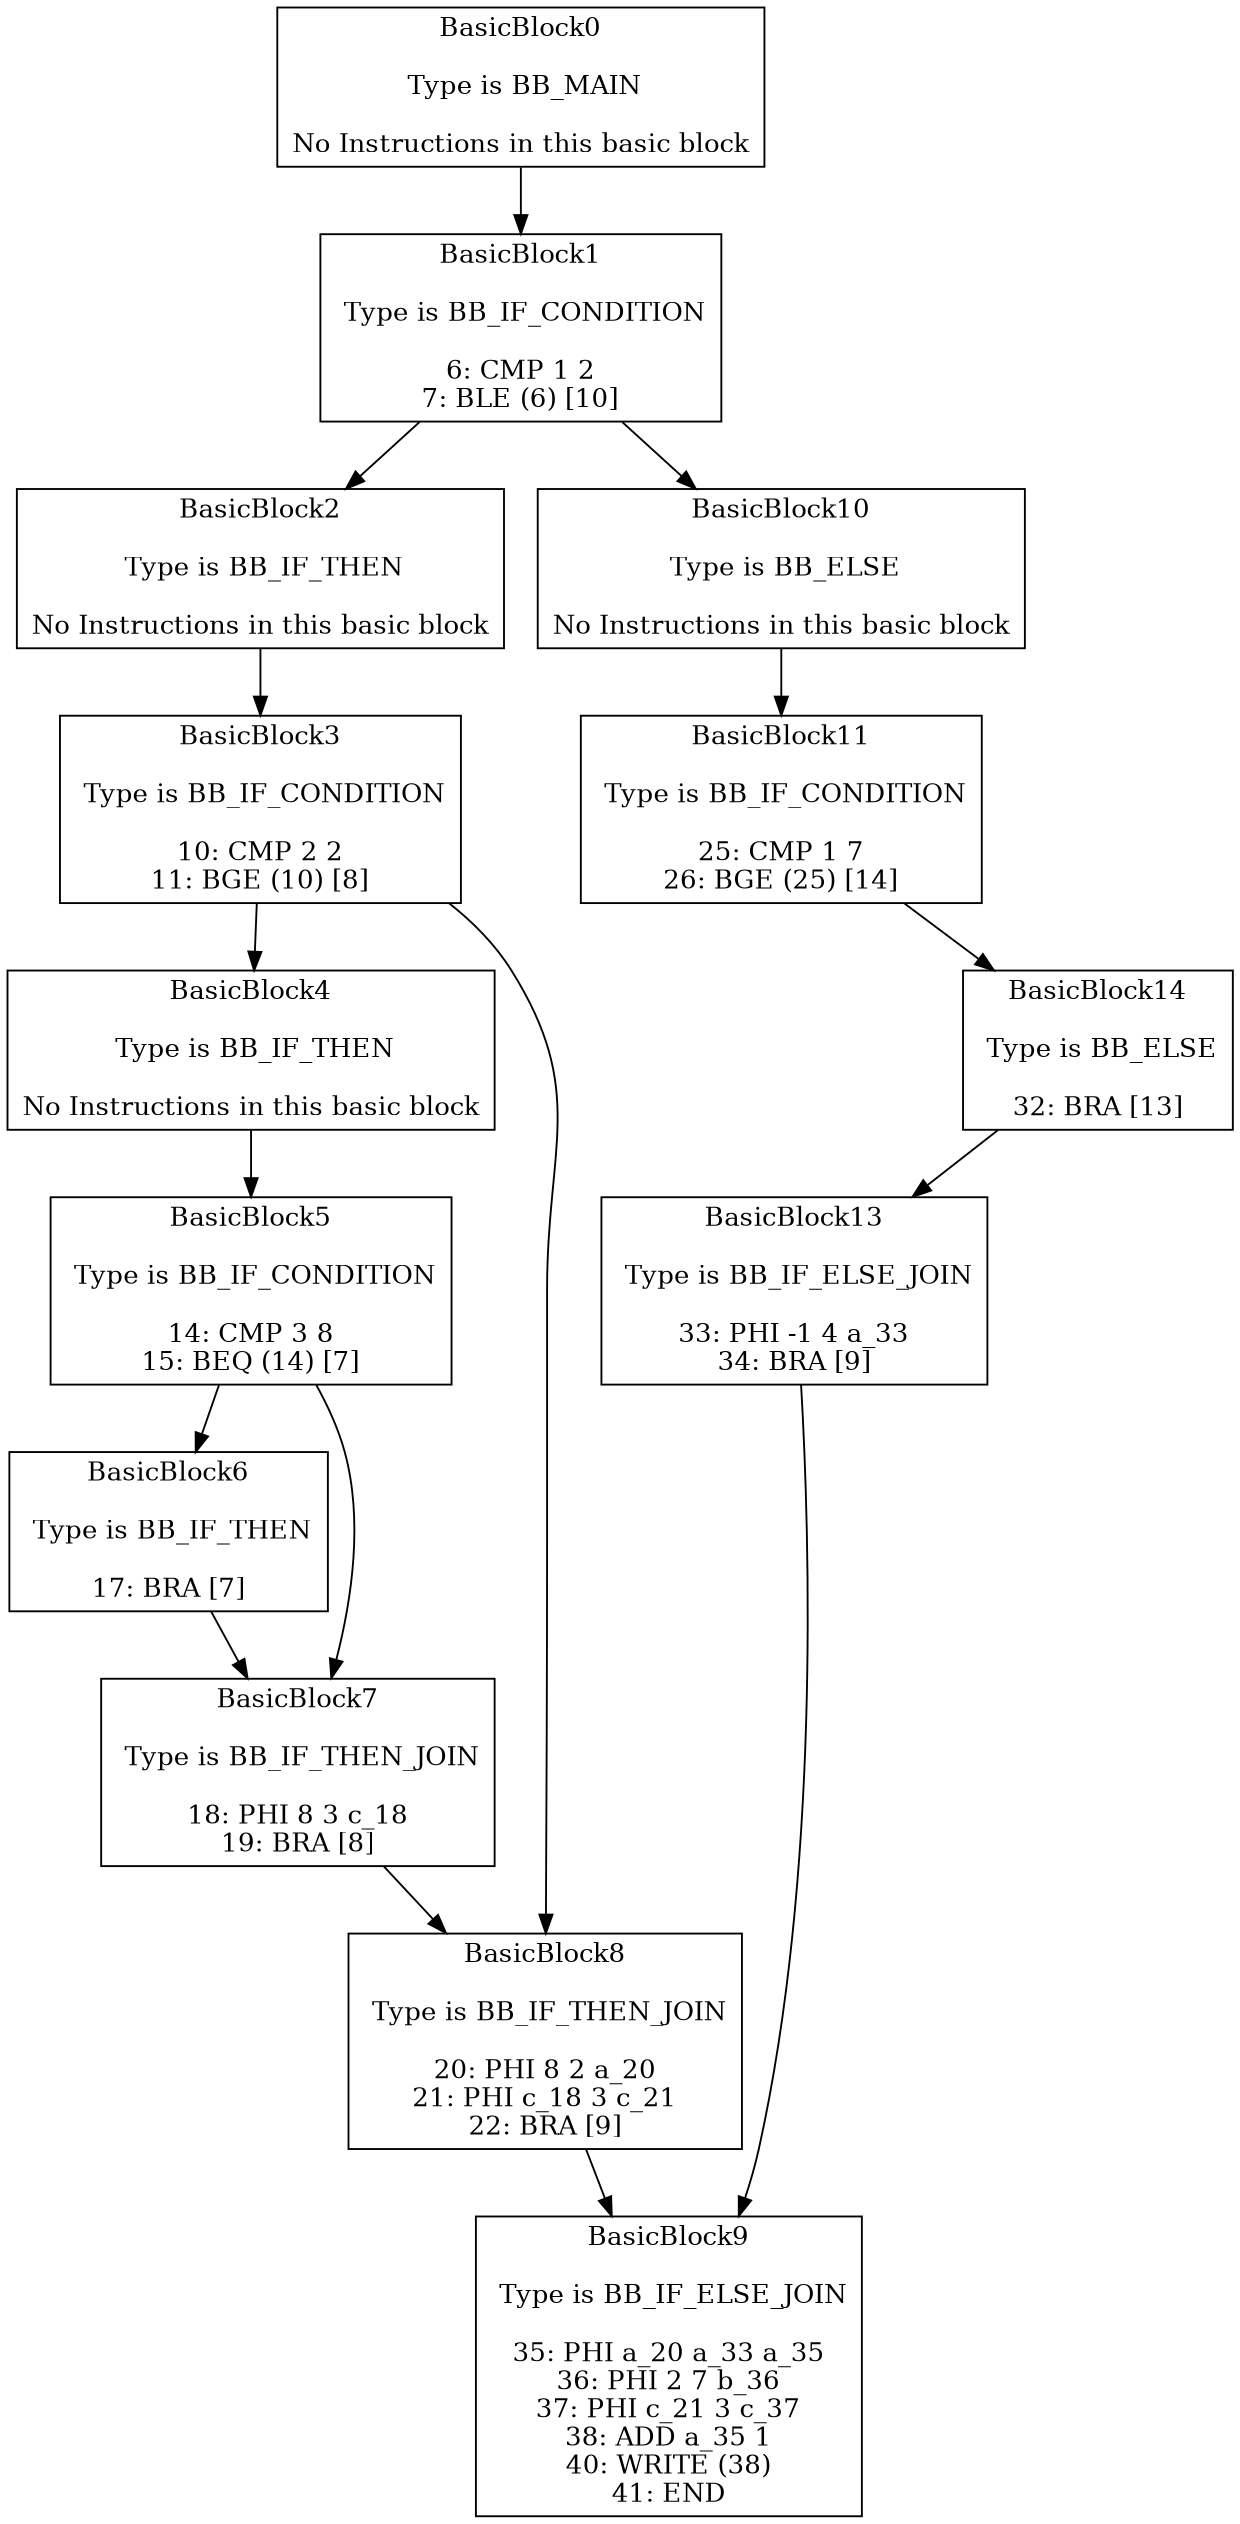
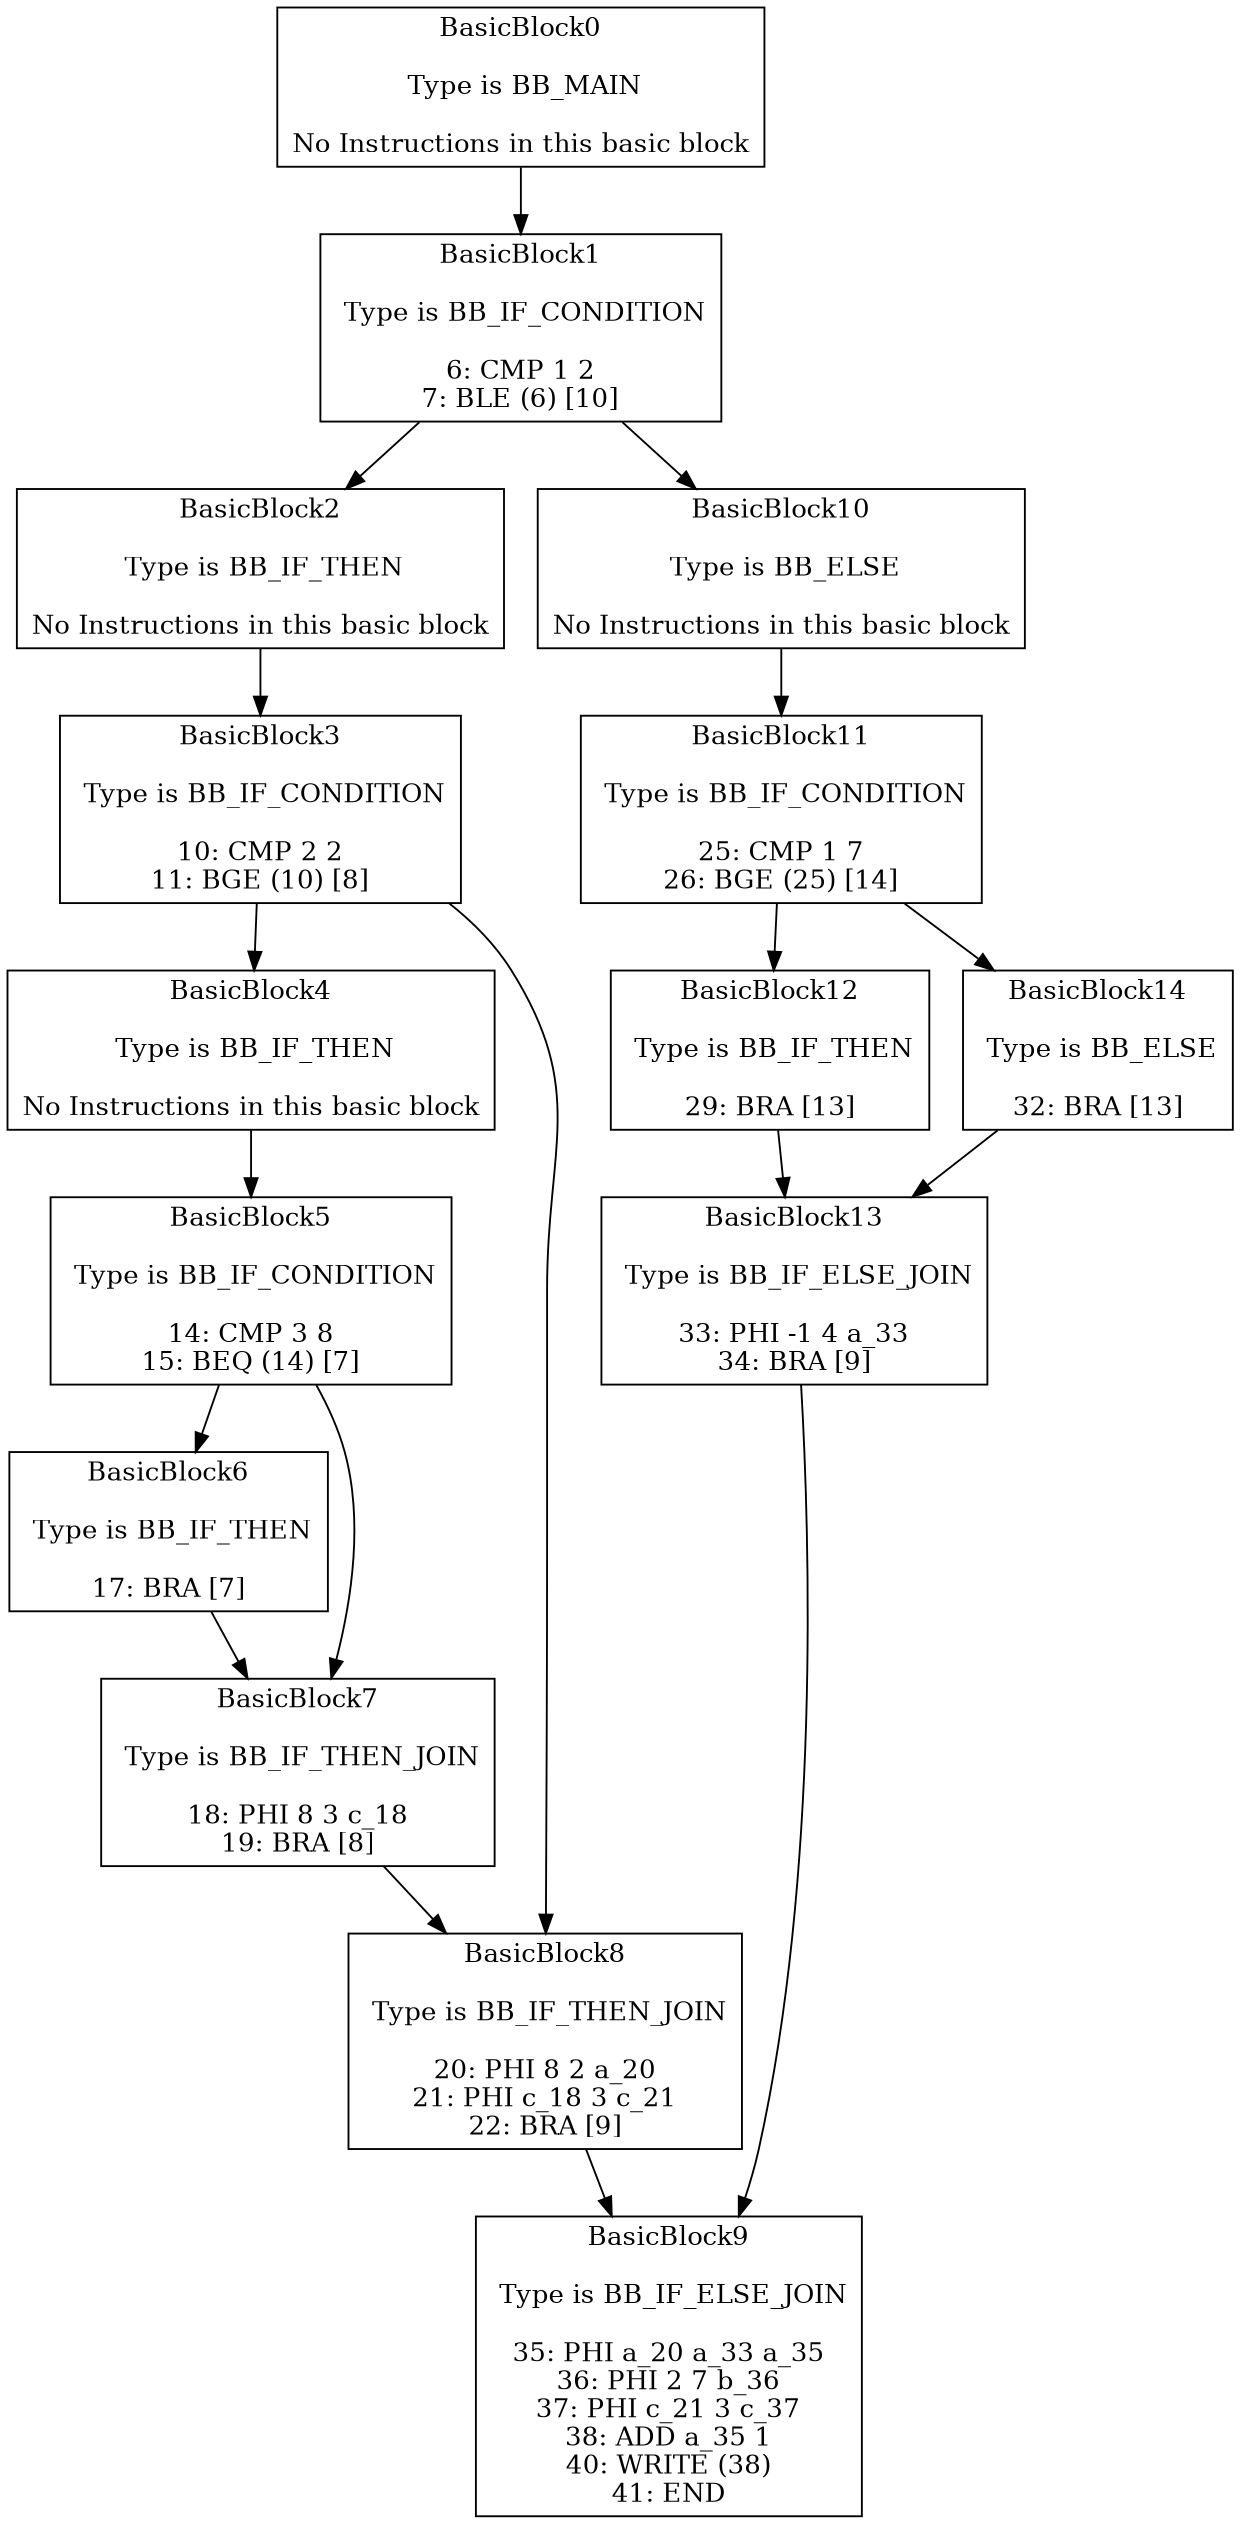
node "BasicBlock12 Type is BB_IF_THEN 29: BRA [13]": added
